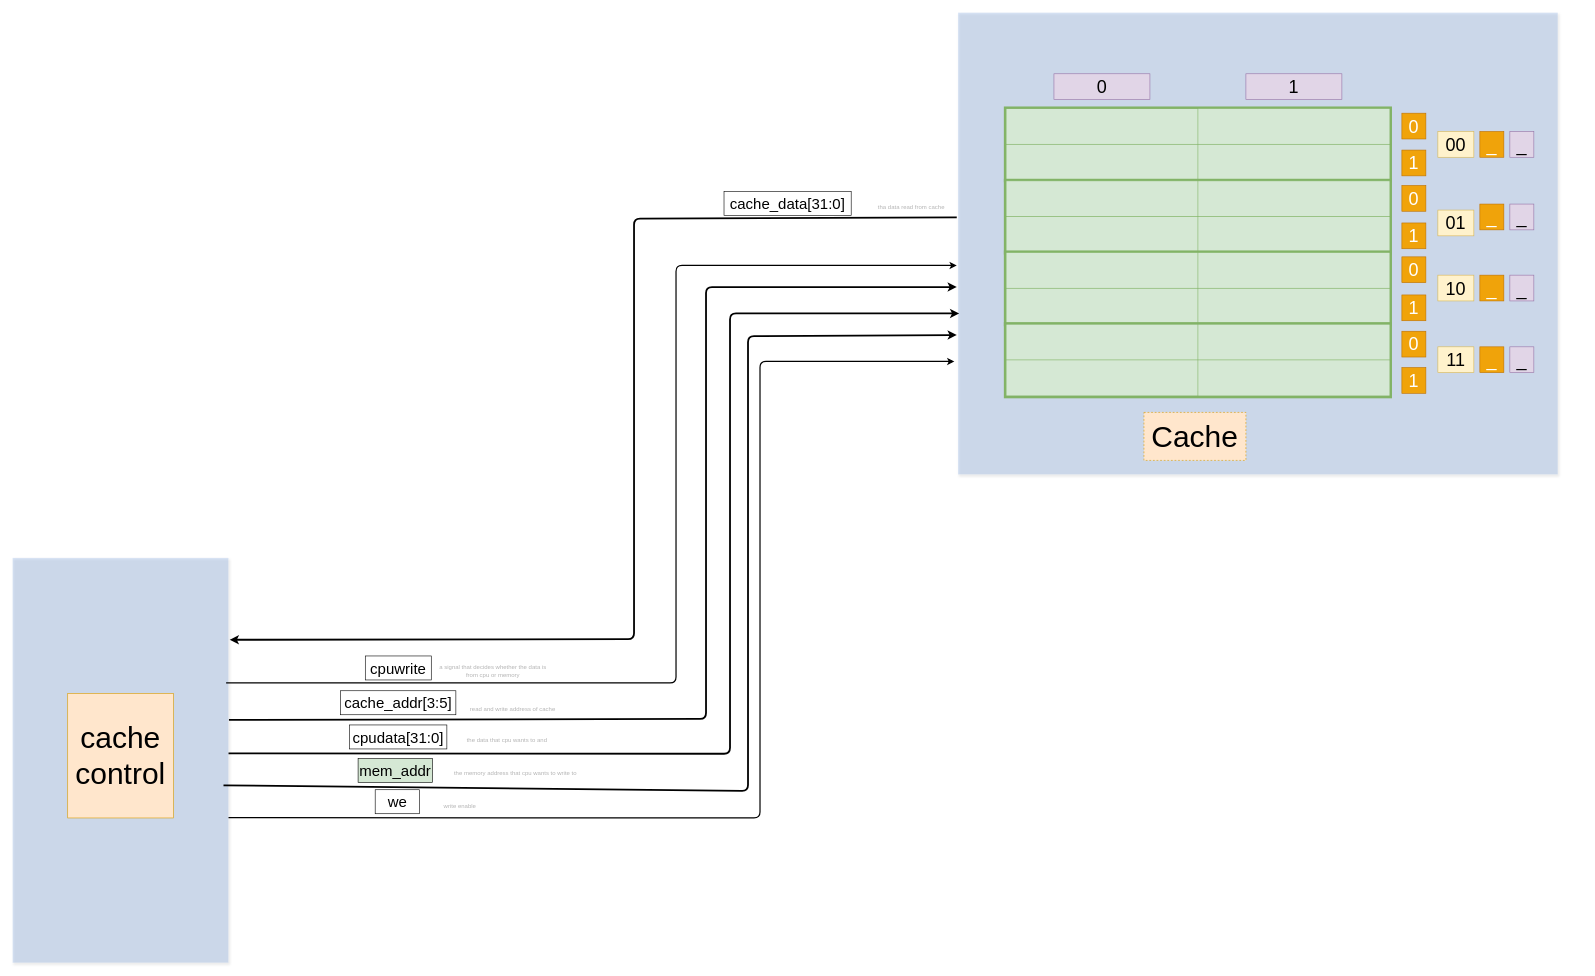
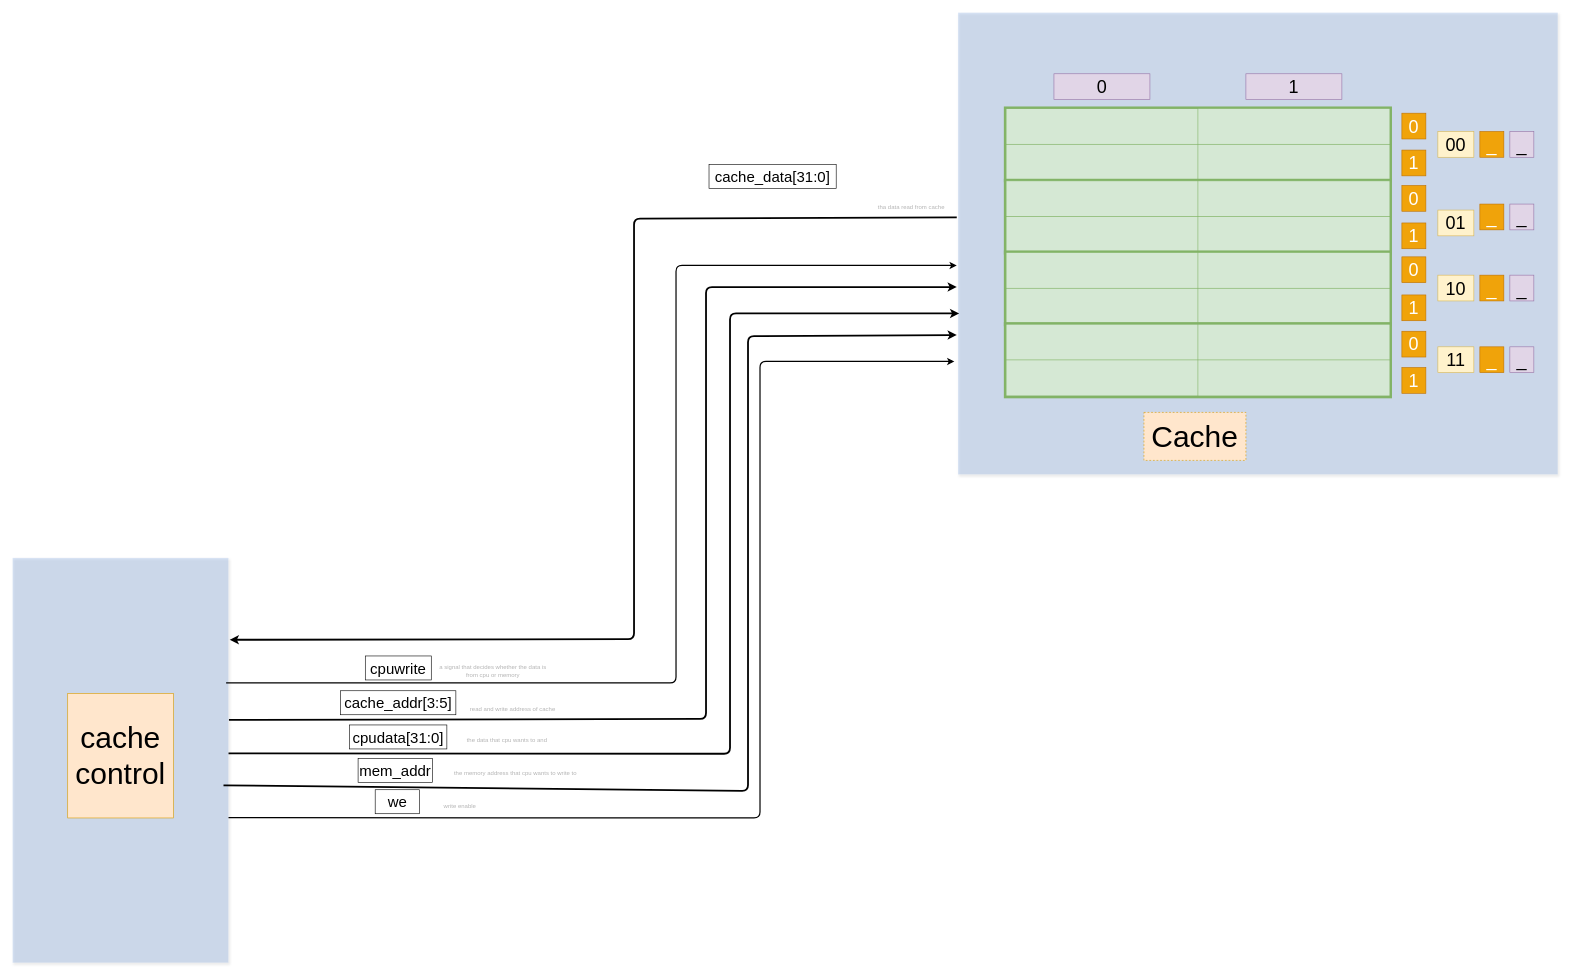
node "cache_data[31:0]": moved (788, 204) -> (773, 177)
node "mem_addr": fillcolor #d5e8d4 -> #ffffff
